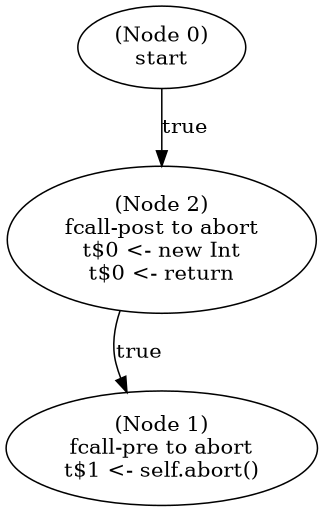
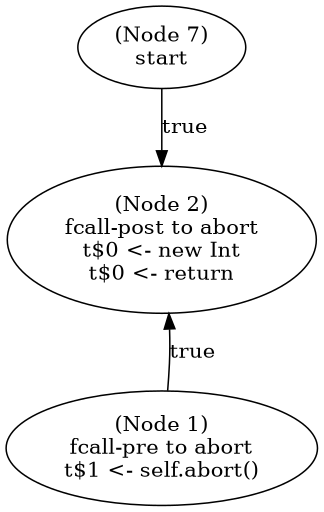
node "(Node 0) start": label "(Node 0) start" -> "(Node 7) start"
edge "(Node 2) fcall-post to abort t$0 <- new Int t$0 <- return" -> "(Node 1) fcall-pre to abort t$1 <- self.abort()": reversed
